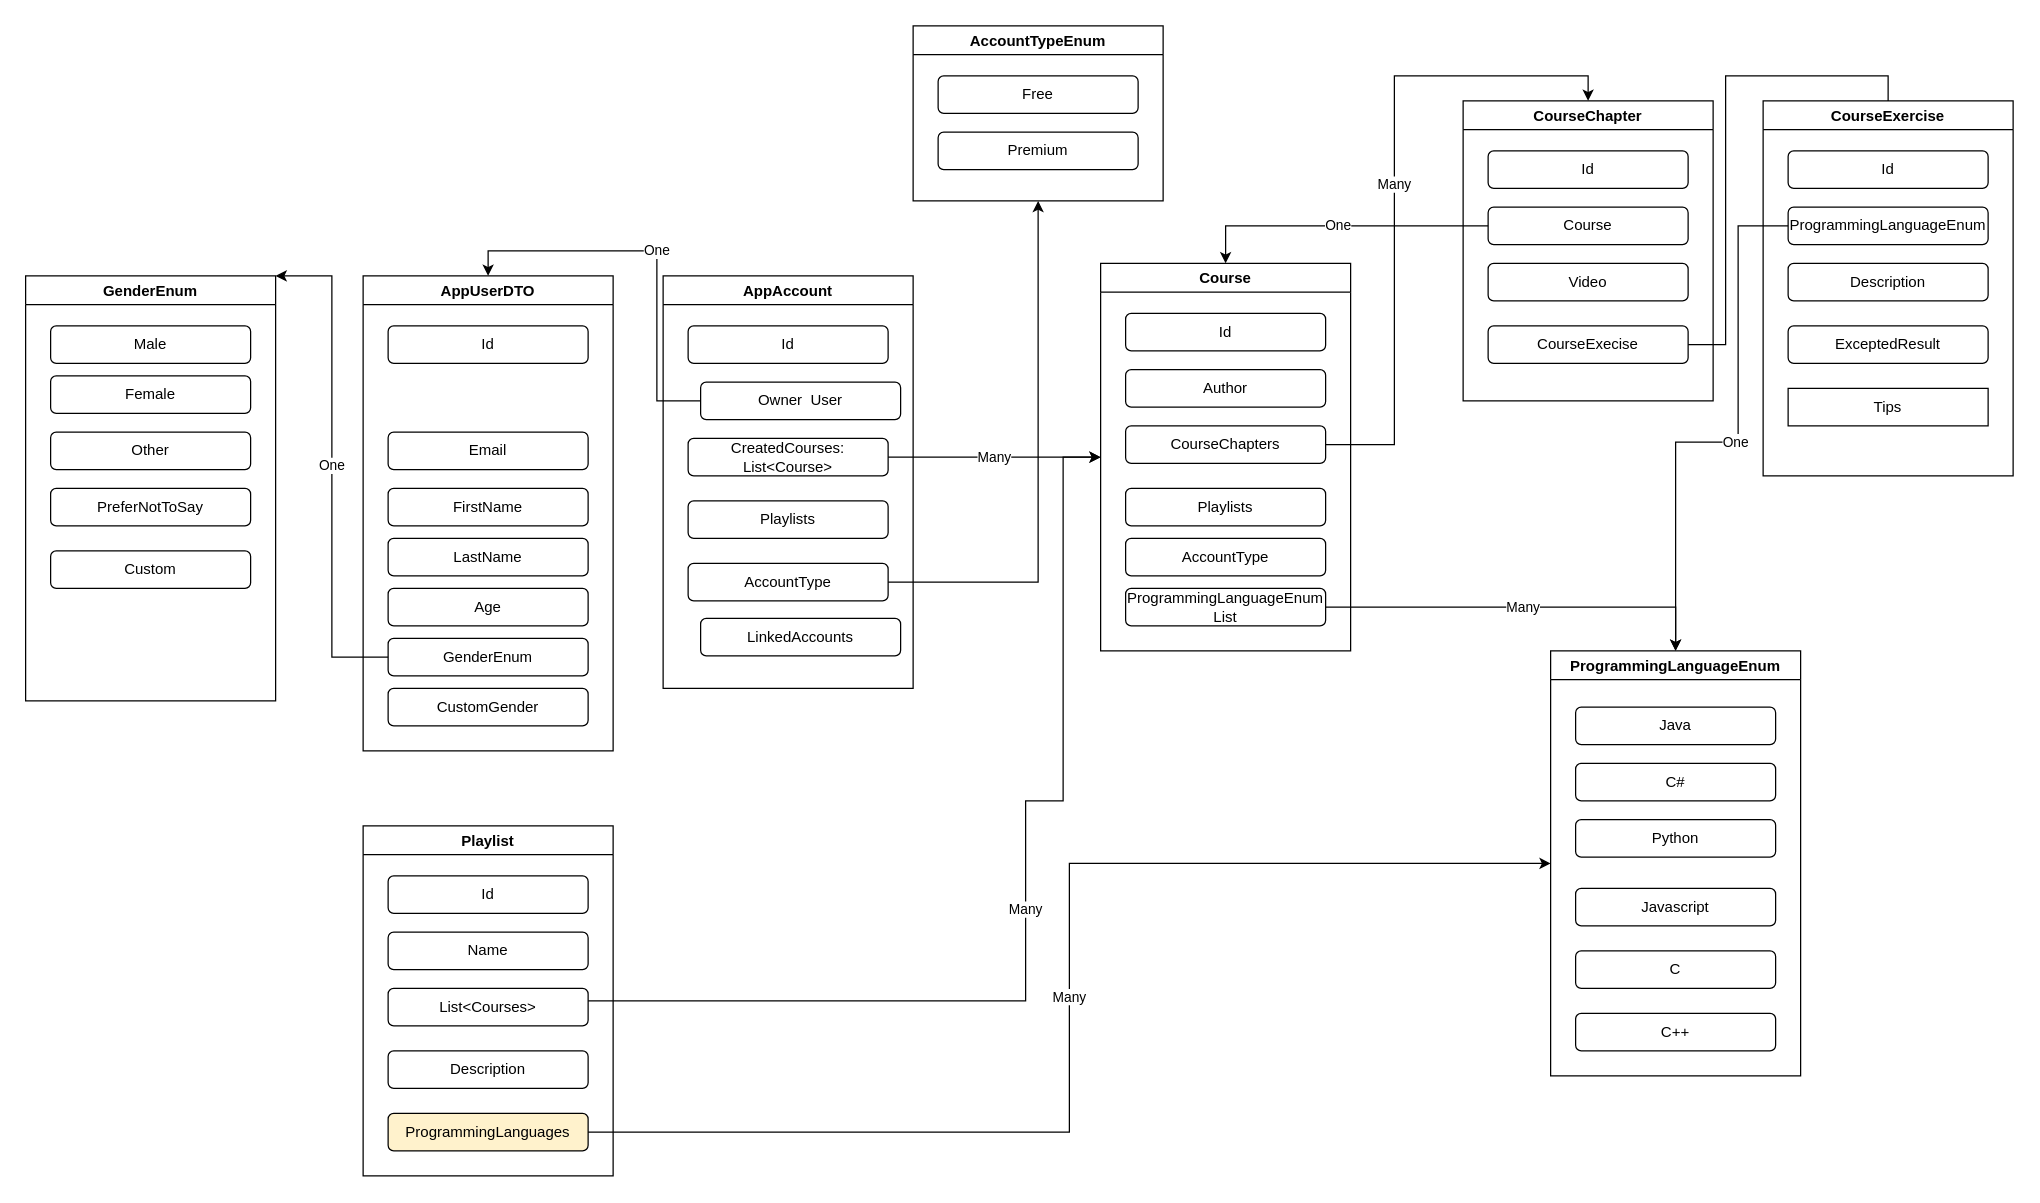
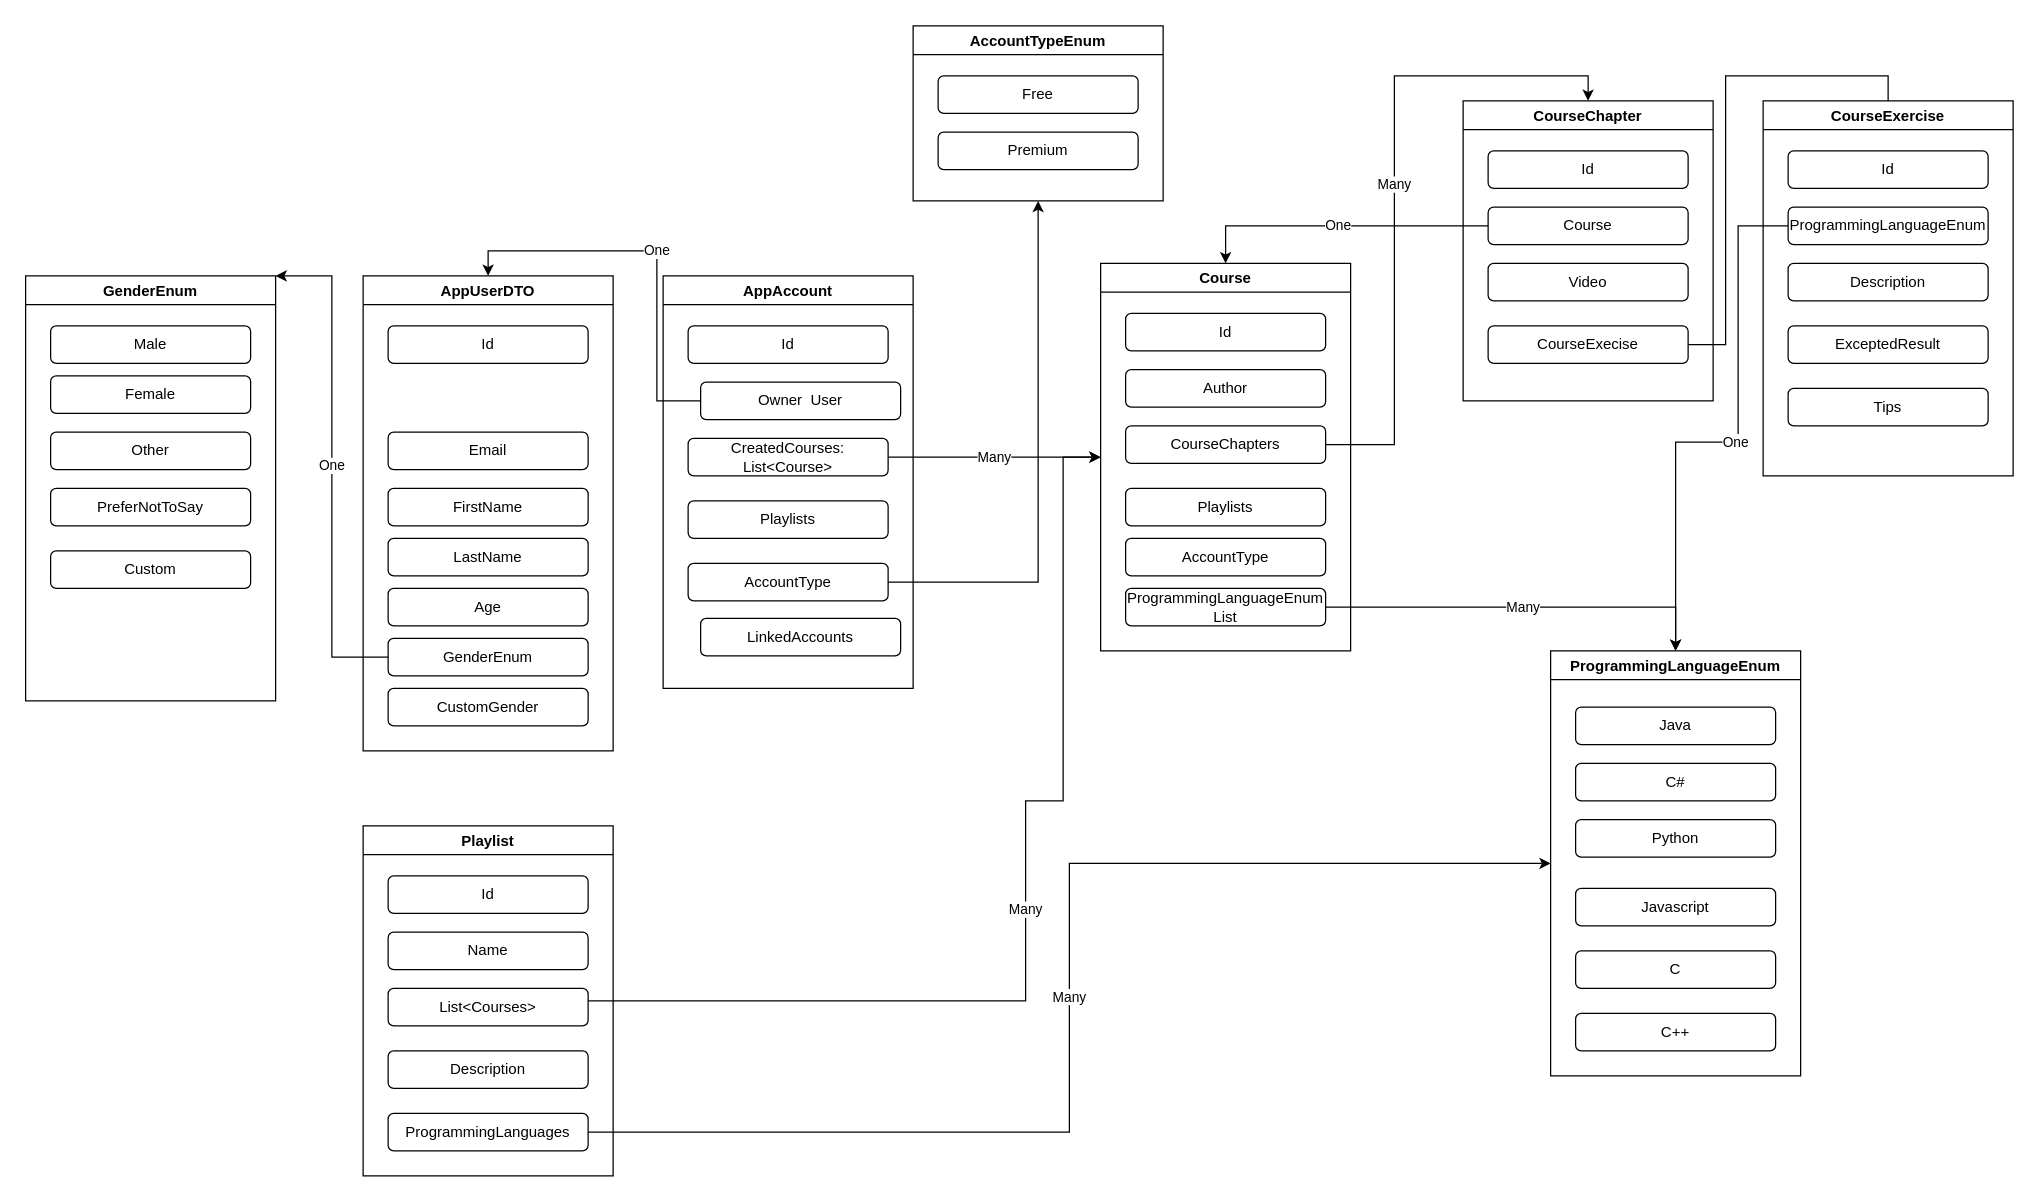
node "Tips": shape rectangle -> rounded rectangle
node "ProgrammingLanguages": fillcolor #fff2cc -> #ffffff
